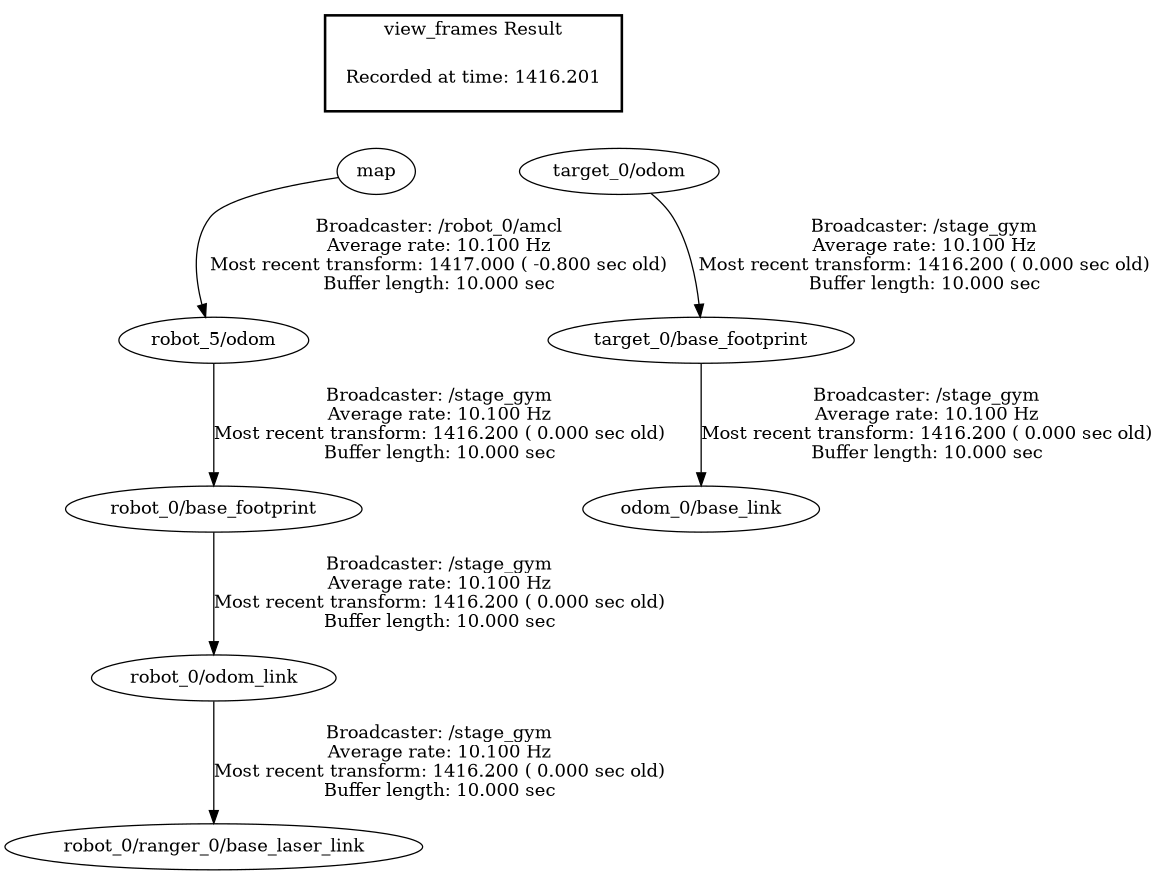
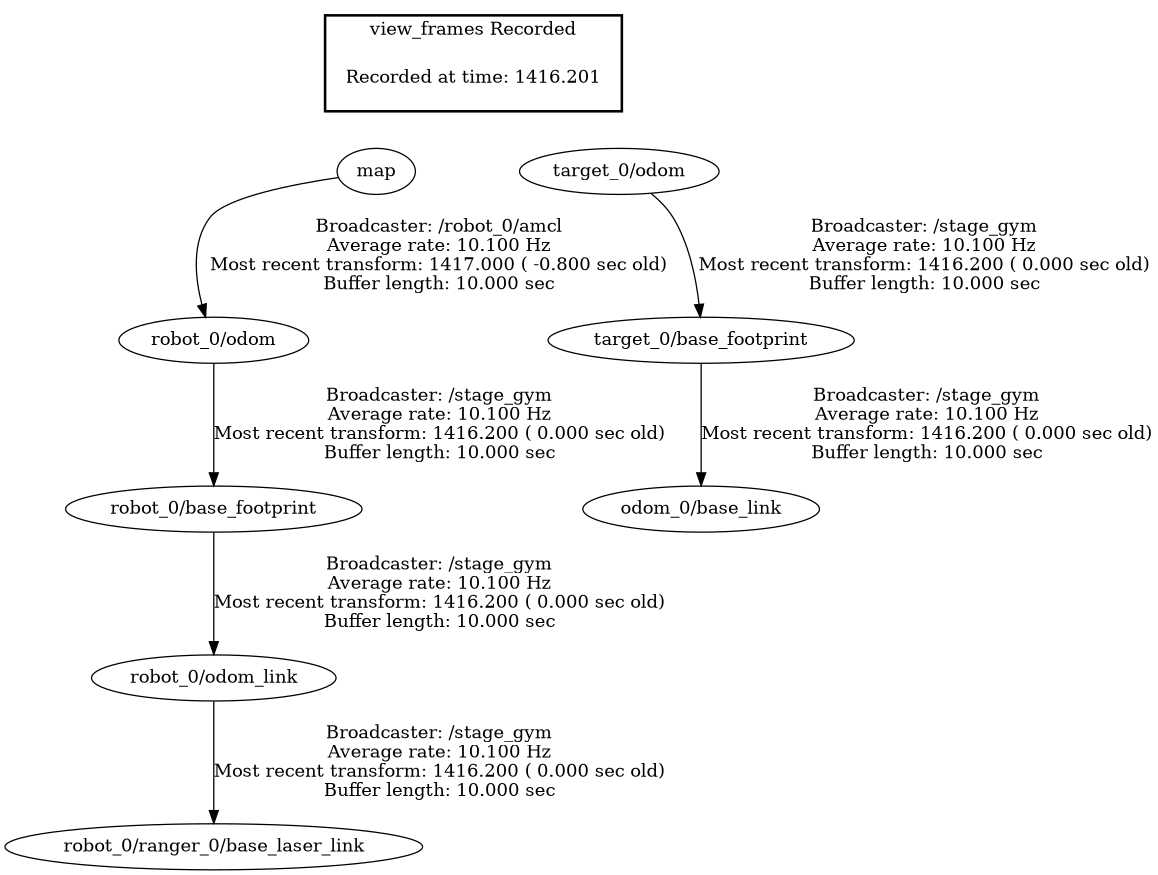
cluster "view_frames Result": label "view_frames Result" -> "view_frames Recorded"
node "robot_5/odom": label "robot_5/odom" -> "robot_0/odom"
